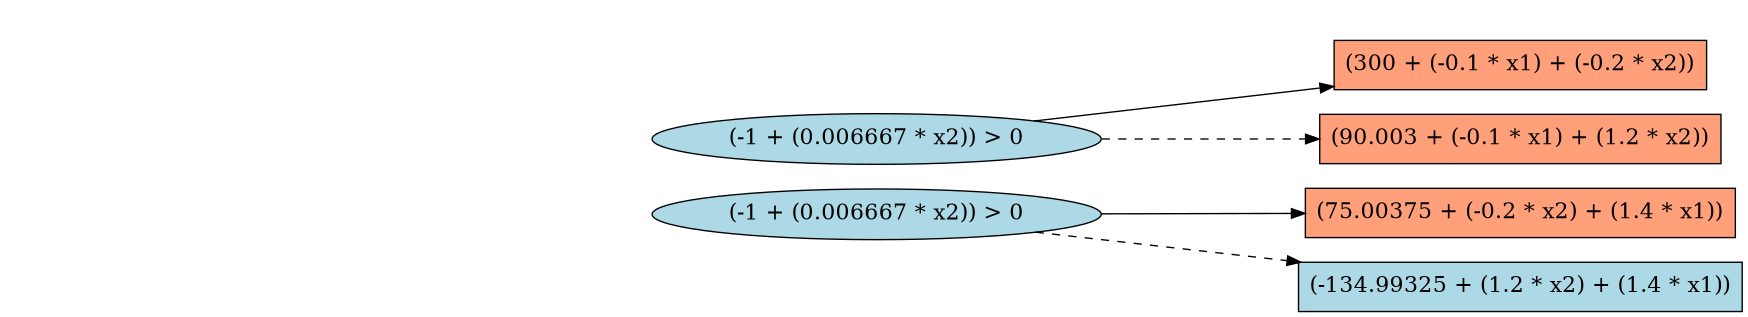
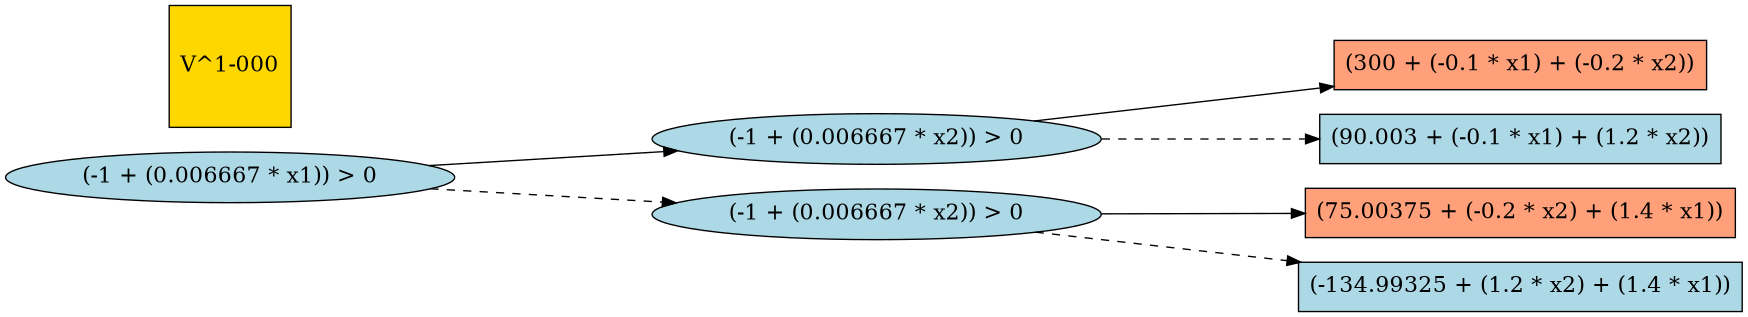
node "V^1-000": added
node "(90.003 + (-0.1 * x1) + (1.2 * x2))": fillcolor lightsalmon -> lightblue
node "(-1 + (0.006667 * x1)) > 0": added
